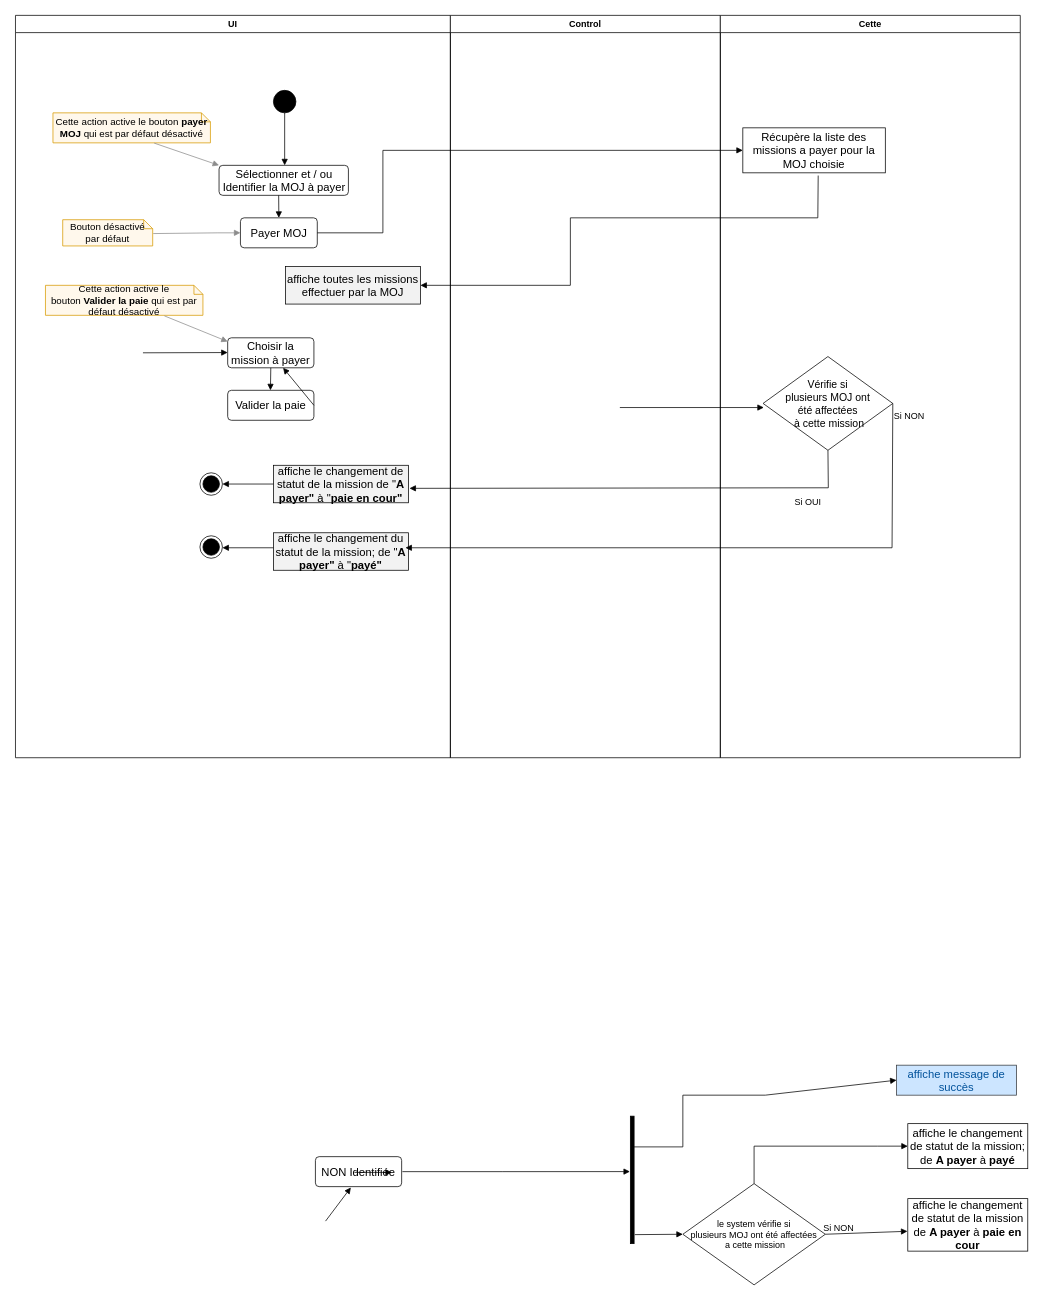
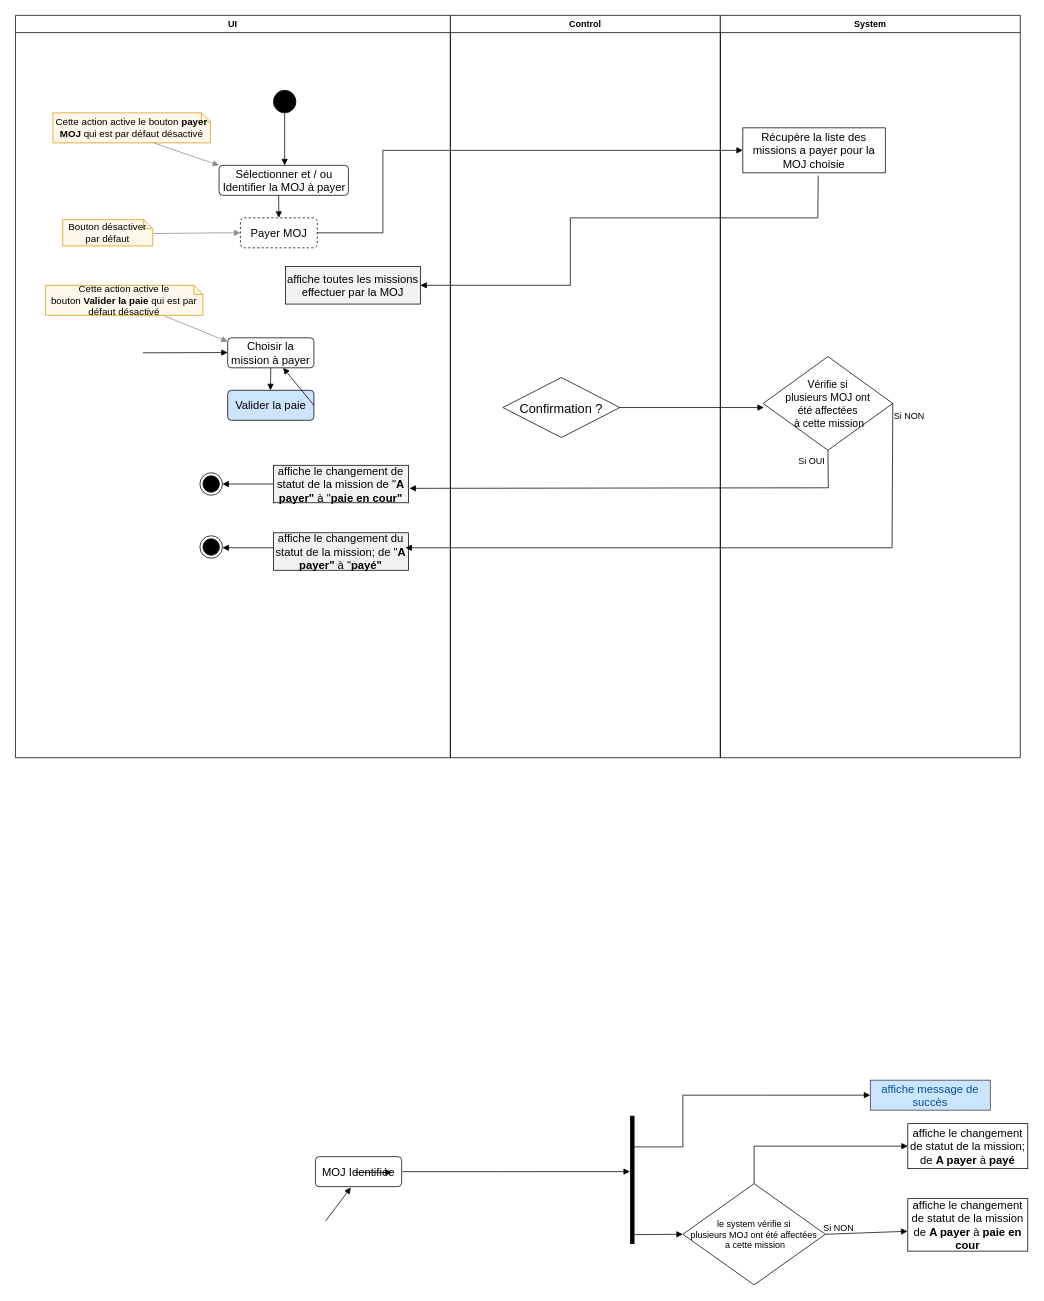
node "Cette": label "Cette" -> "System"
node "Bouton désactivé par défaut": label "Bouton désactivé par défaut" -> "Bouton désactiver par défaut"
node "Payer MOJ": style solid -> dashed
node "Valider la paie": fillcolor #ffffff -> #cce5ff
node "Confirmation ?": added
node "Si OUI": moved (808, 503) -> (812, 462)
node "affiche message de succès": moved (957, 1080) -> (930, 1095)
node "NON Identifiée": label "NON Identifiée" -> "MOJ Identifiée"
